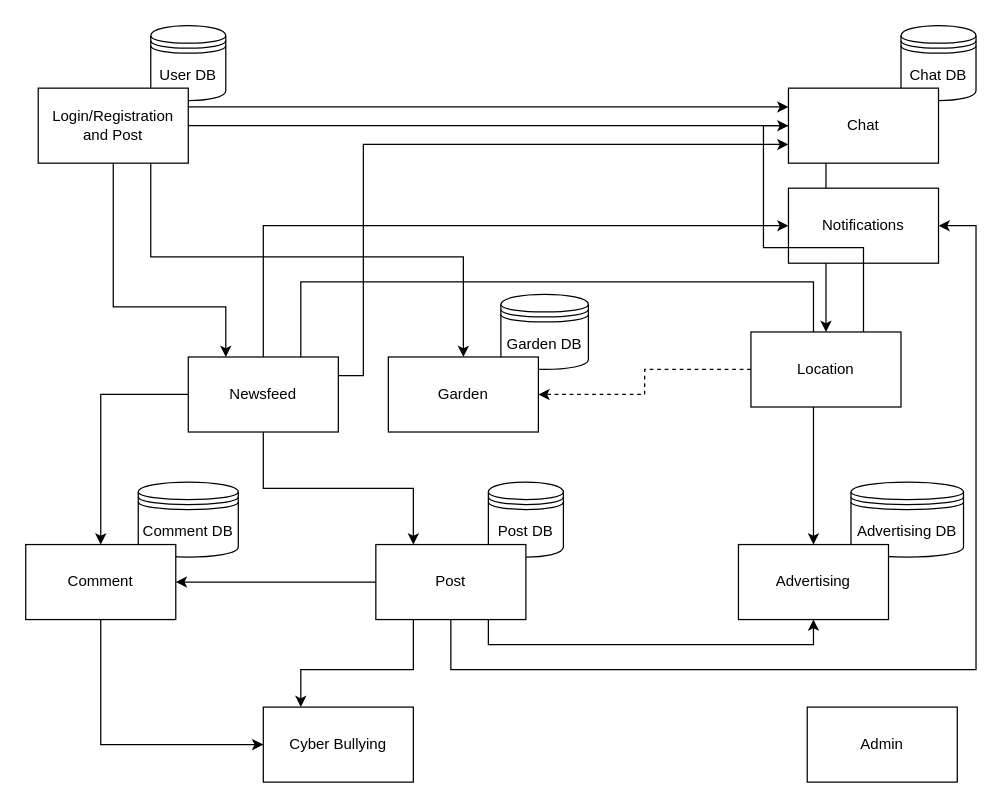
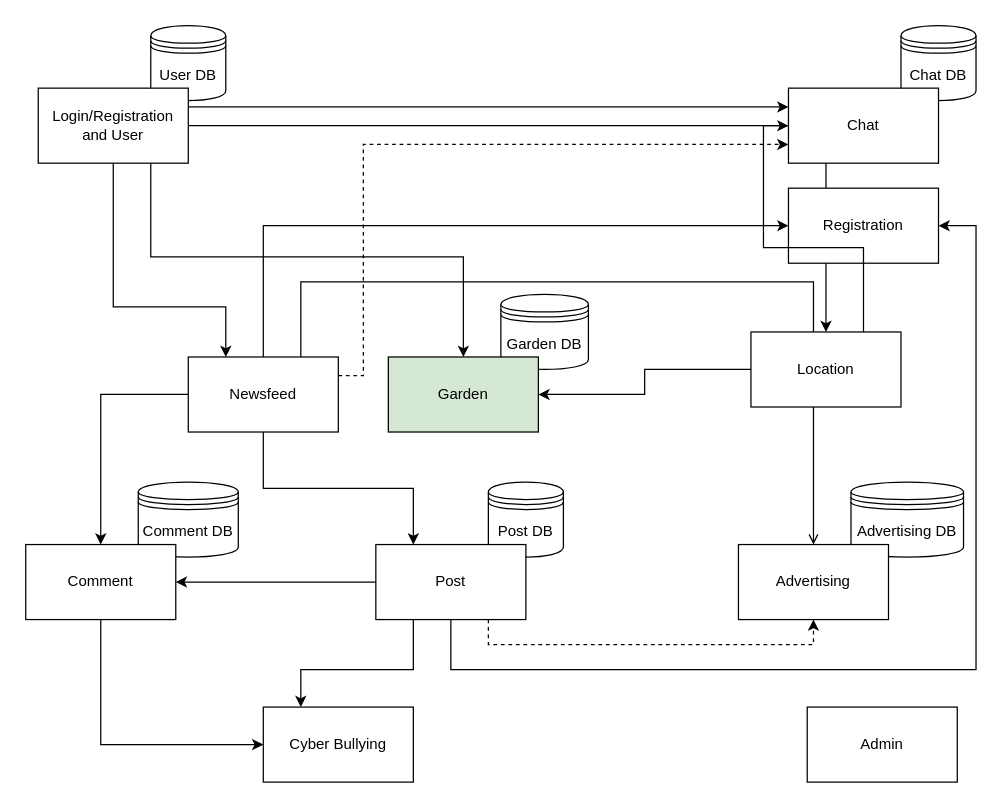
node "Login/Registration and Post": label "Login/Registration and Post" -> "Login/Registration and User"
edge "Newsfeed" -> "Chat": style solid -> dashed
node "Notifications": label "Notifications" -> "Registration"
edge "Location" -> "Garden": style dashed -> solid
node "Garden": fillcolor #ffffff -> #d5e8d4
edge "Newsfeed" -> "Advertising": arrowhead classic -> open
edge "Post" -> "Advertising": style solid -> dashed
